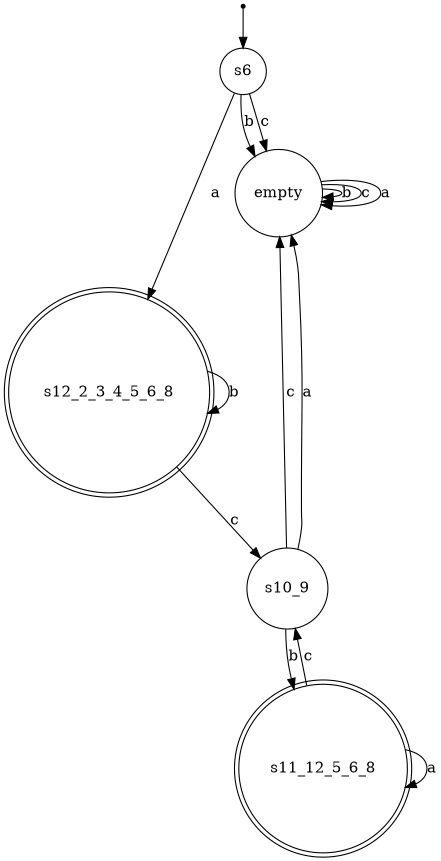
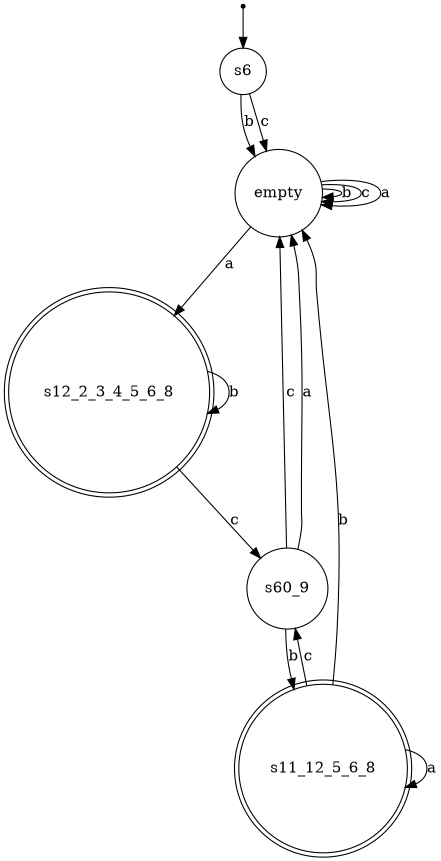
edge "s6" -> "s12_2_3_4_5_6_8": now "empty" -> "s12_2_3_4_5_6_8"
edge "s11_12_5_6_8" -> "empty": added, label "b"
node "s10_9": label "s10_9" -> "s60_9"
